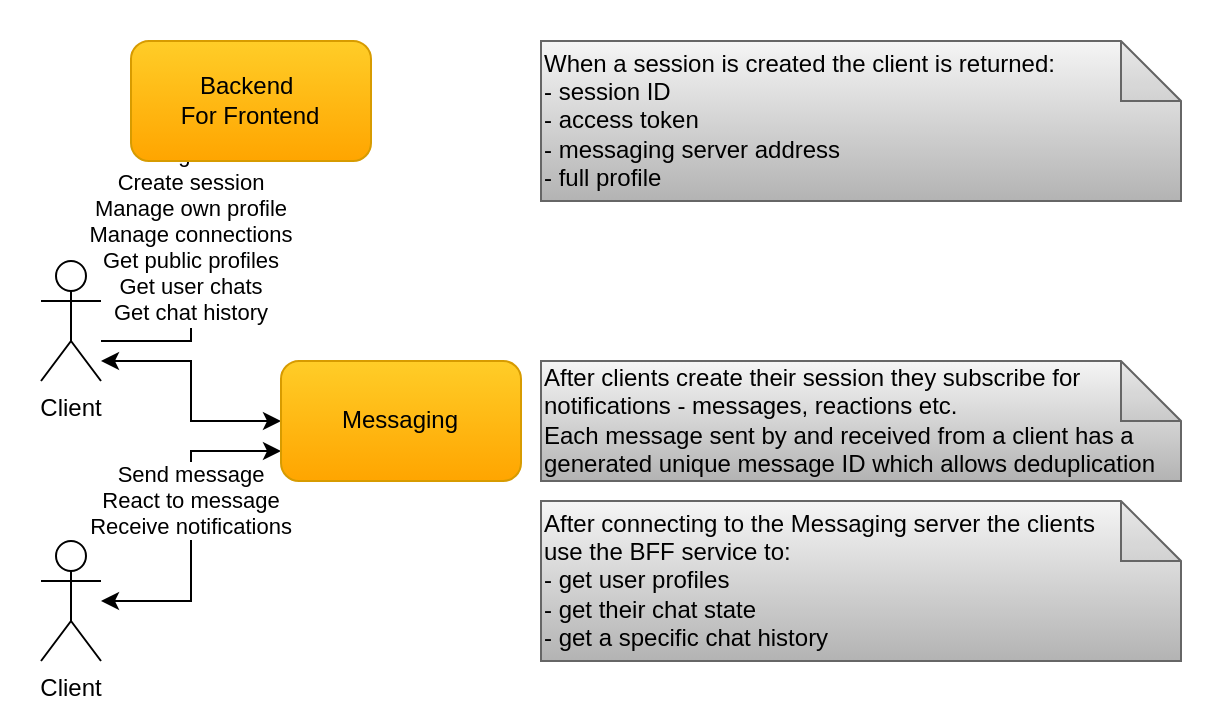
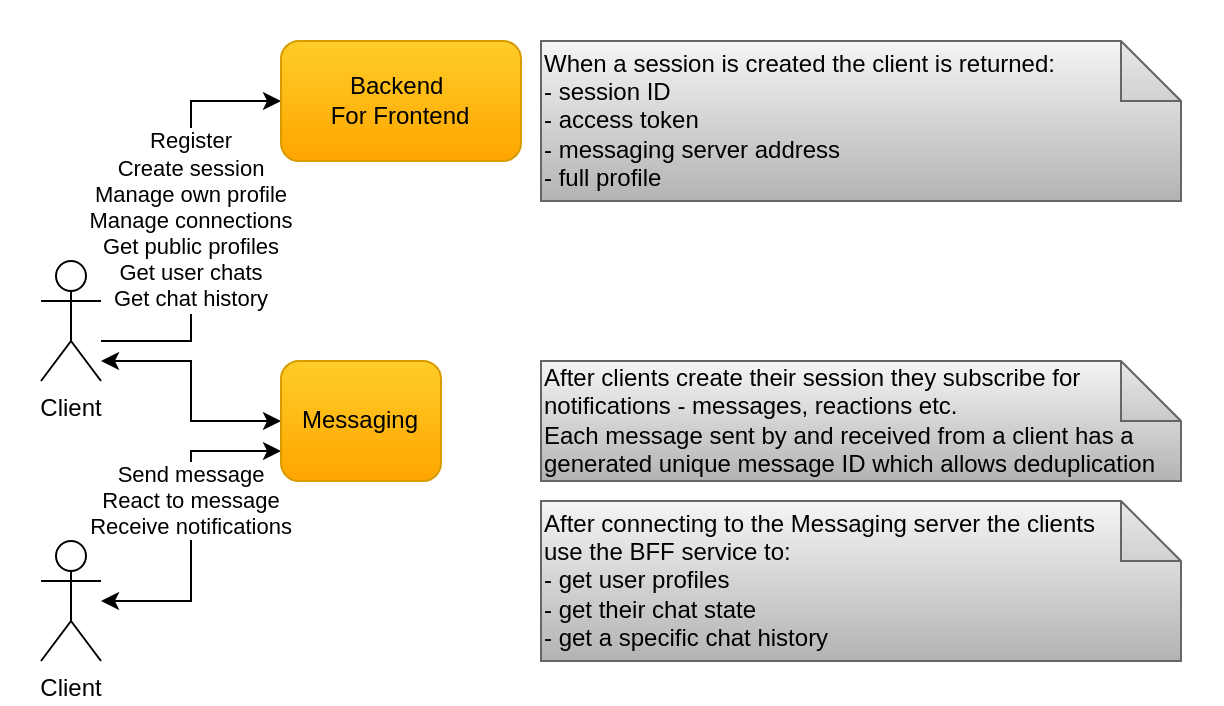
node "Backend For Frontend": moved (251, 101) -> (401, 101)
node "Messaging": size 240x120 -> 160x120
